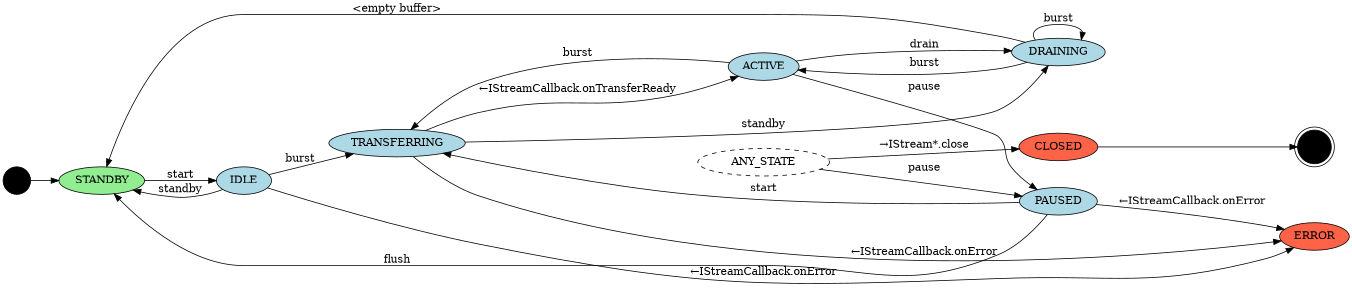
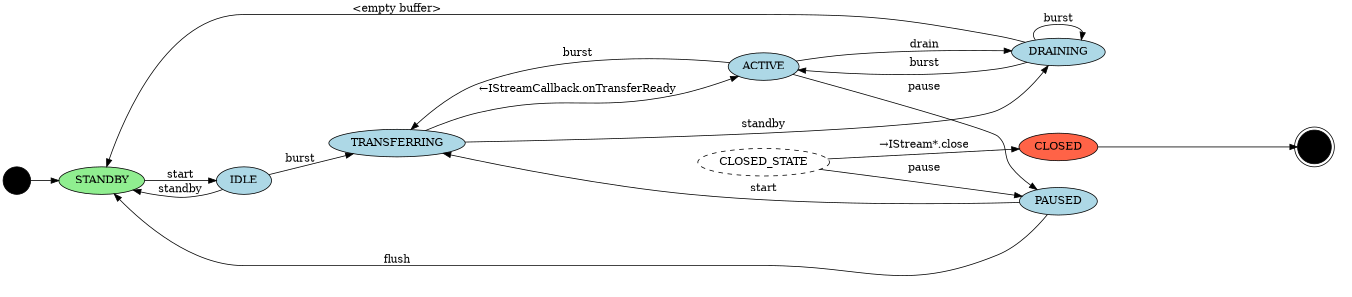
node "ANY_STATE": label "ANY_STATE" -> "CLOSED_STATE"
node "ERROR": removed
